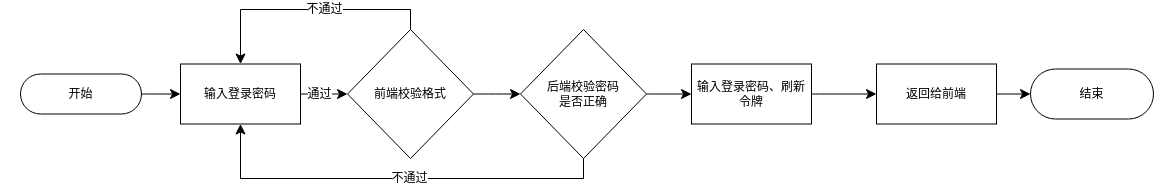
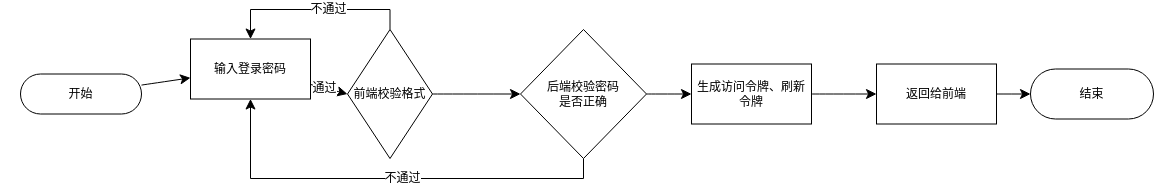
node "输入登录密码": moved (241, 94) -> (251, 69)
node "前端校验格式": size 126x129 -> 85x129
node "输入登录密码、刷新令牌": label "输入登录密码、刷新令牌" -> "生成访问令牌、刷新令牌"
